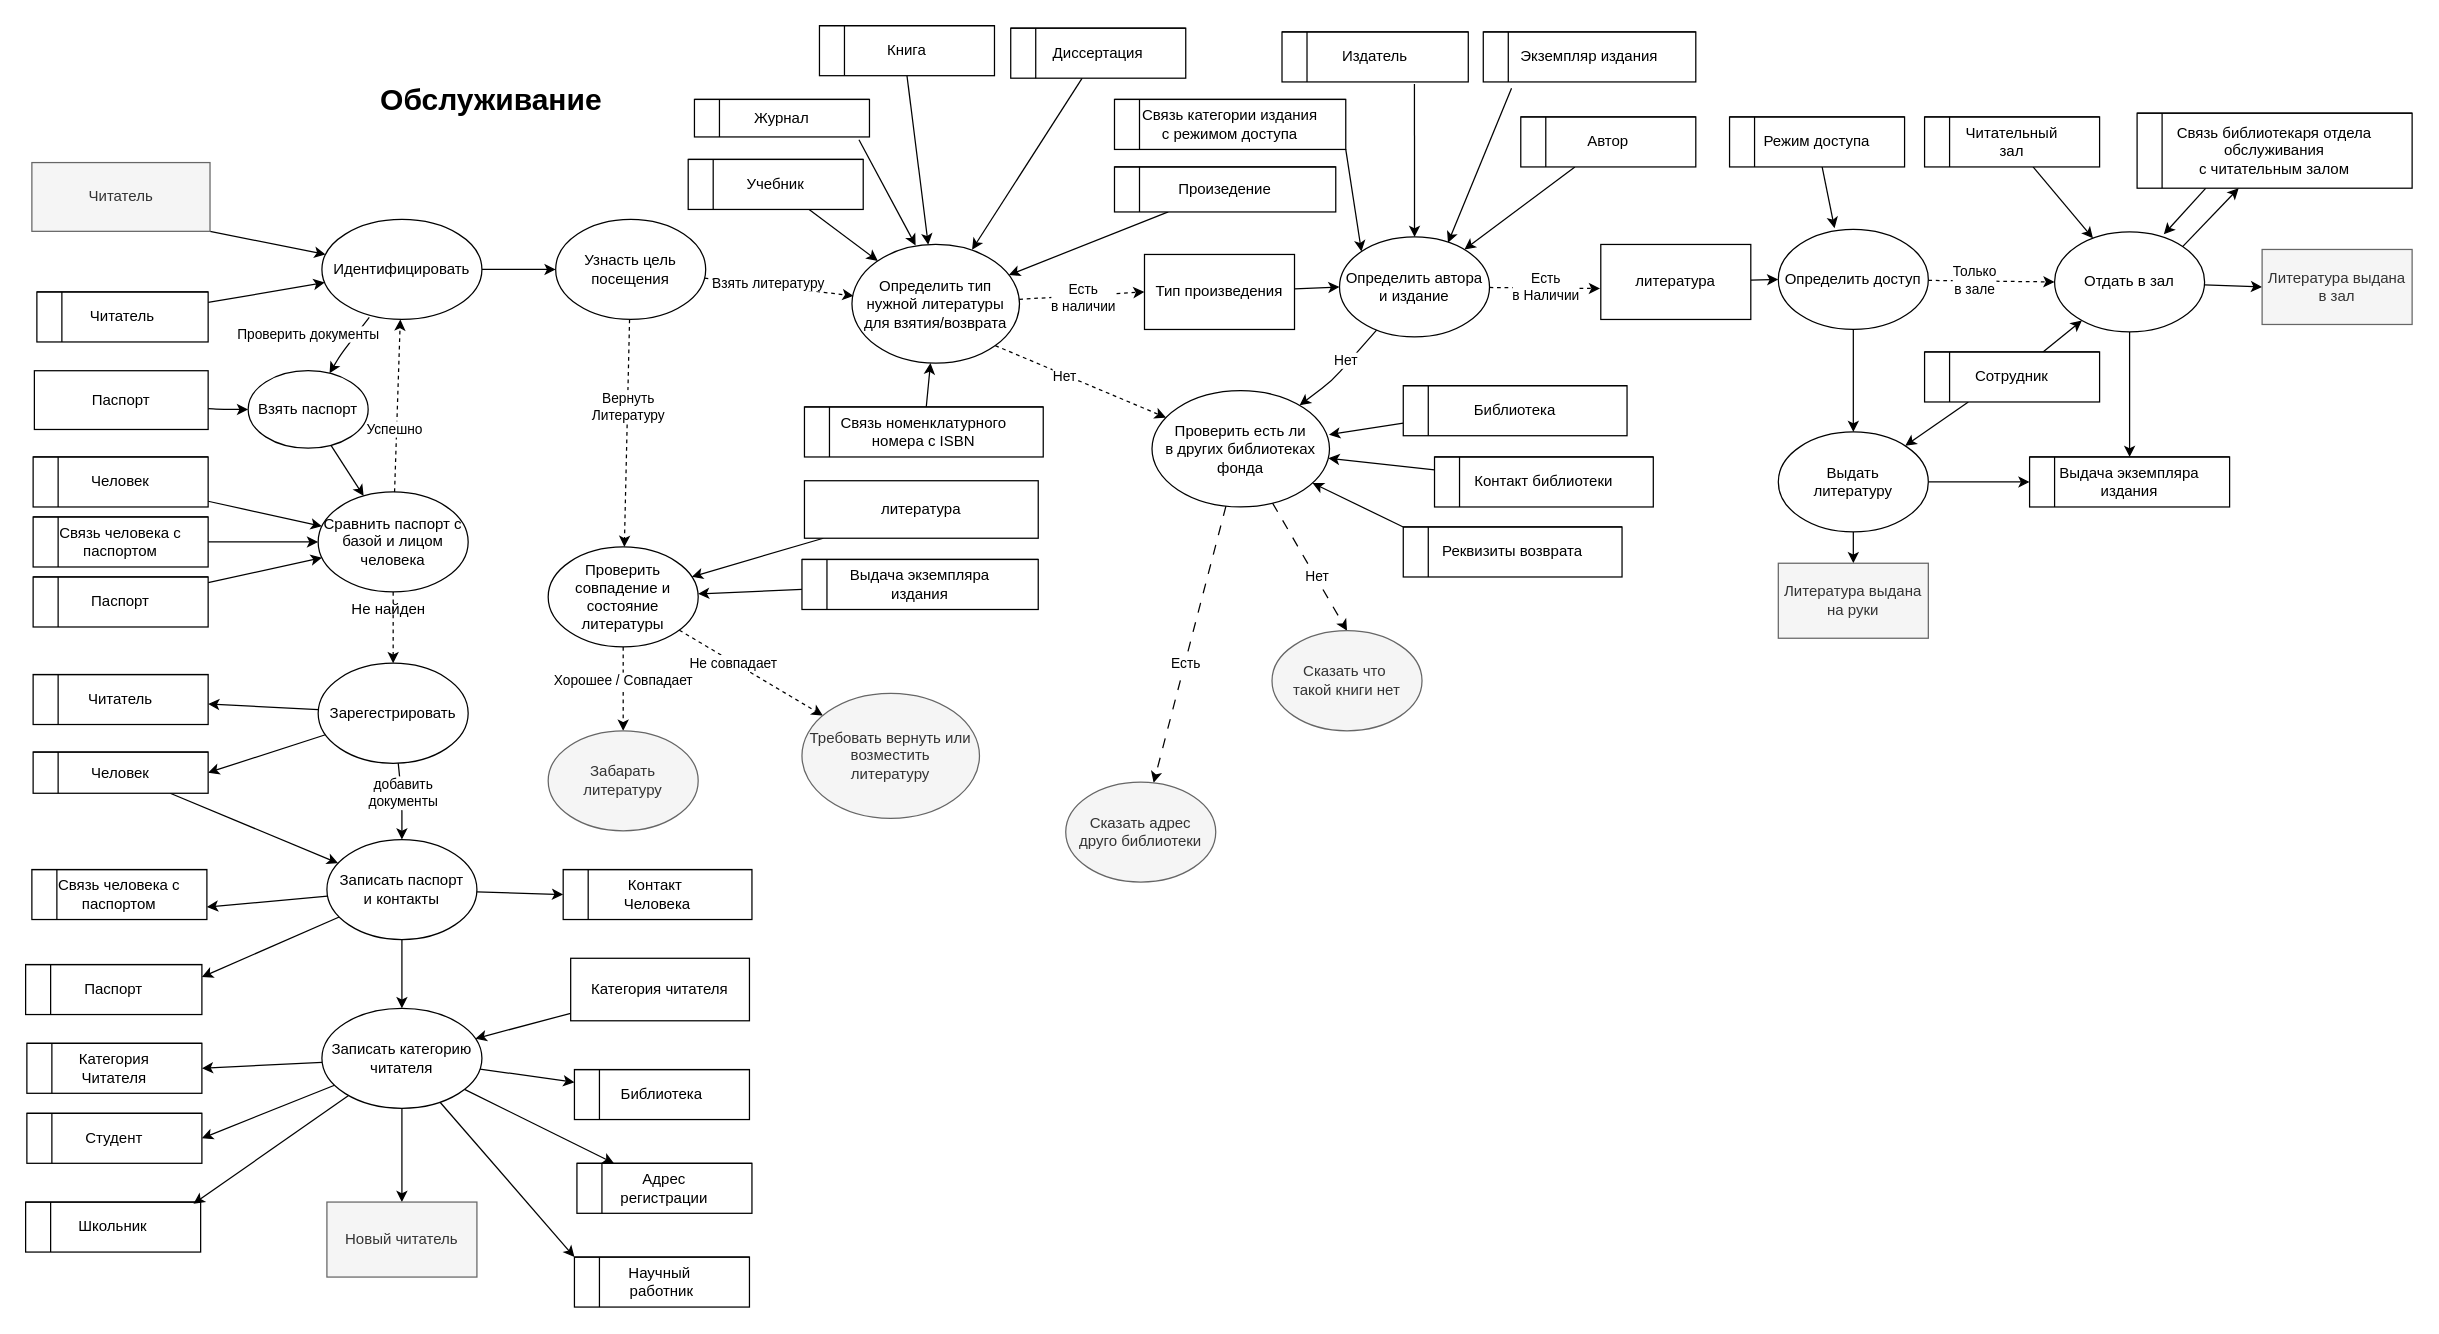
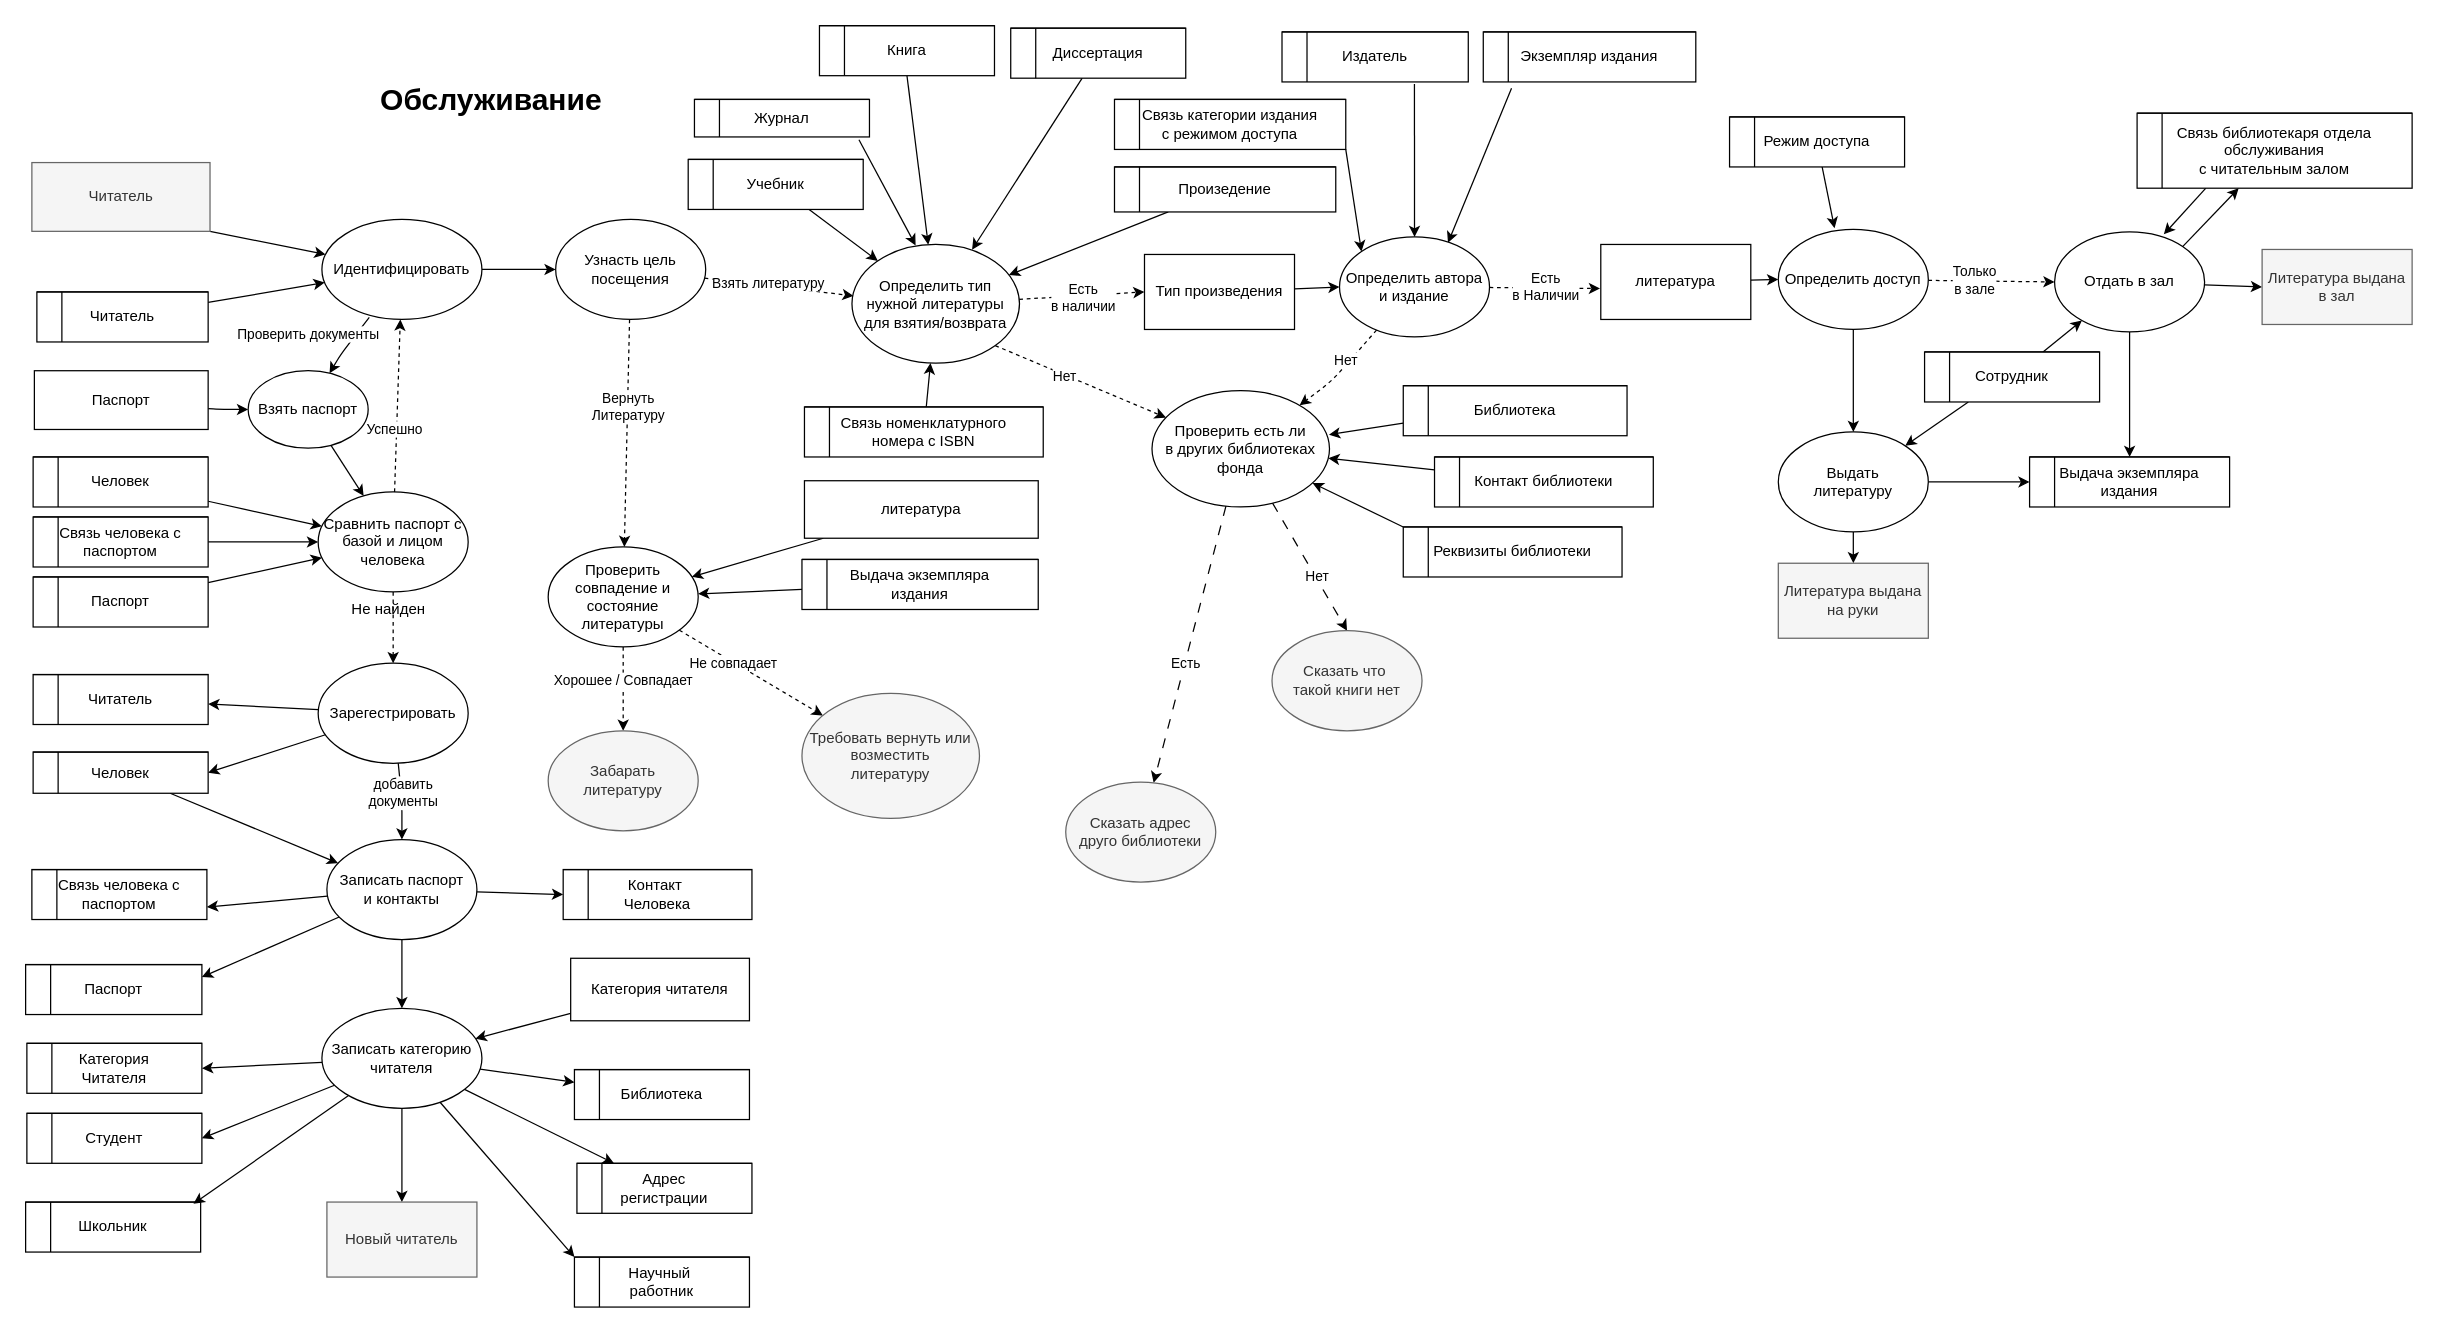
node "Автор": removed
node "Читательный зал": removed
edge "Читательный зал" -> "Отдать в зал": removed
edge "Автор" -> "Определить автора и издание": removed
edge "Определить автора и издание" -> "Проверить есть ли в других библиотеках фонда": style solid -> dashed
node "Реквизиты возврата": label "Реквизиты возврата" -> "Реквизиты библиотеки"
